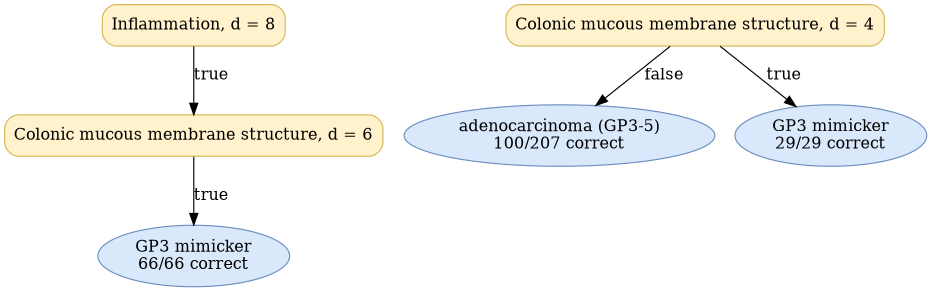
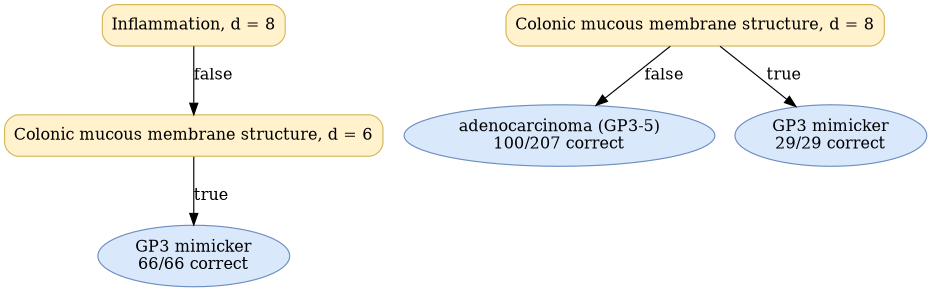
node "Colonic mucous membrane structure, d = 4": label "Colonic mucous membrane structure, d = 4" -> "Colonic mucous membrane structure, d = 8"
edge "Inflammation, d = 8" -> "Colonic mucous membrane structure, d = 6": label "true" -> "false"
